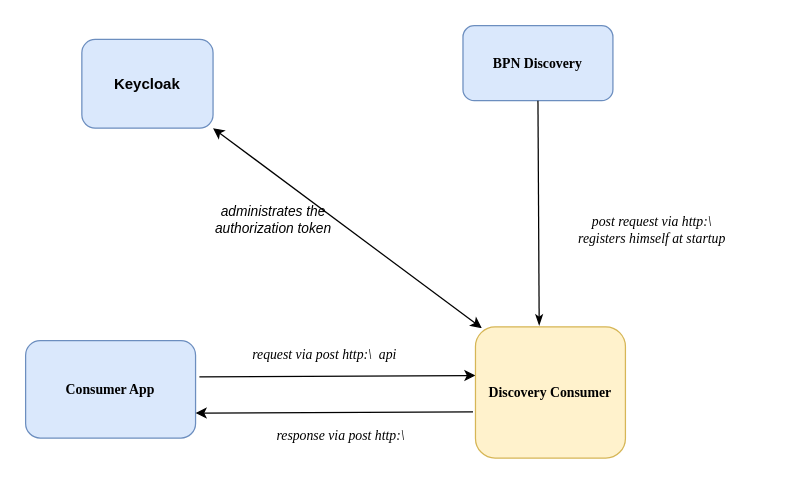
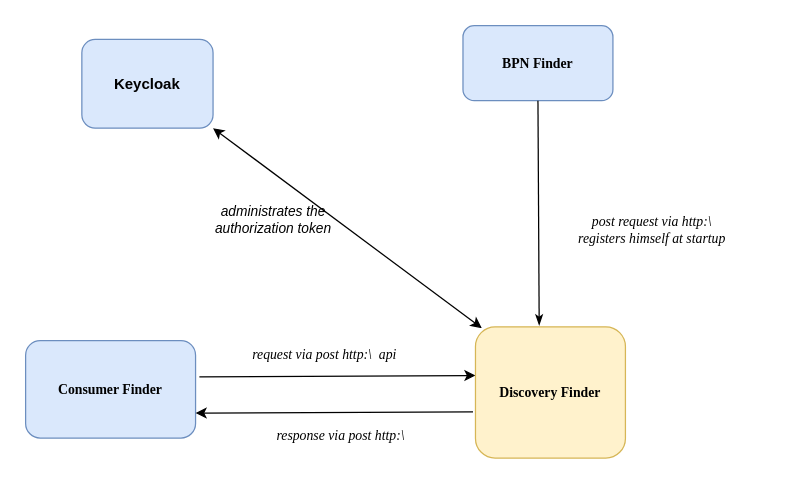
node "BPN Discovery": label "BPN Discovery" -> "BPN Finder"
node "Consumer App": label "Consumer App" -> "Consumer Finder"
node "Discovery Consumer": label "Discovery Consumer" -> "Discovery Finder"
